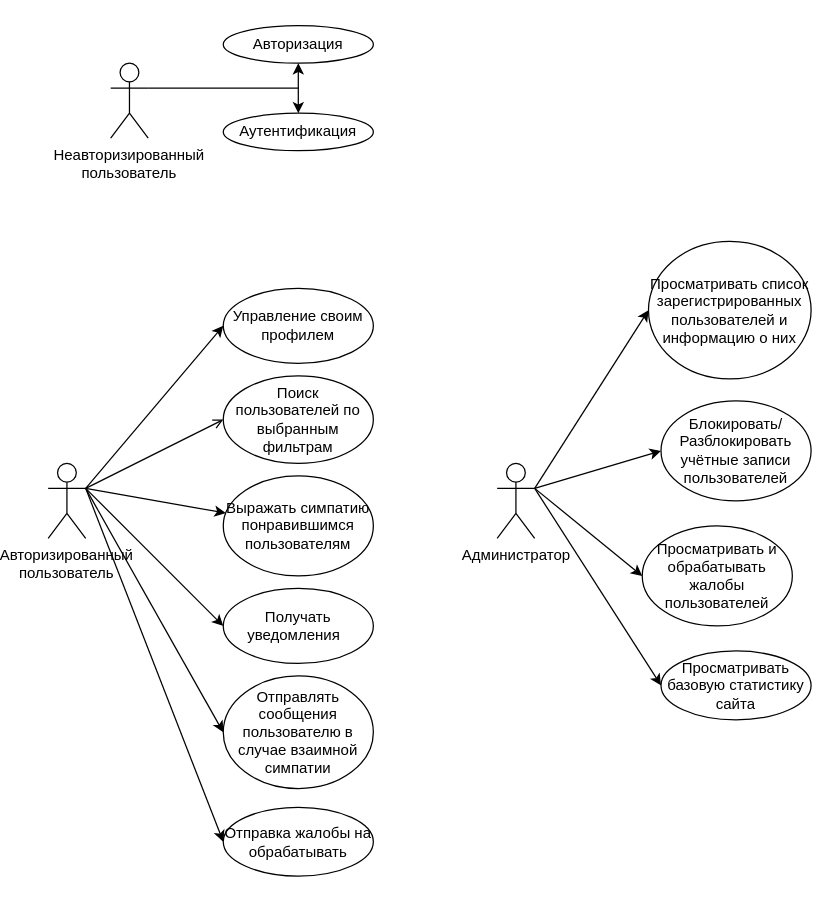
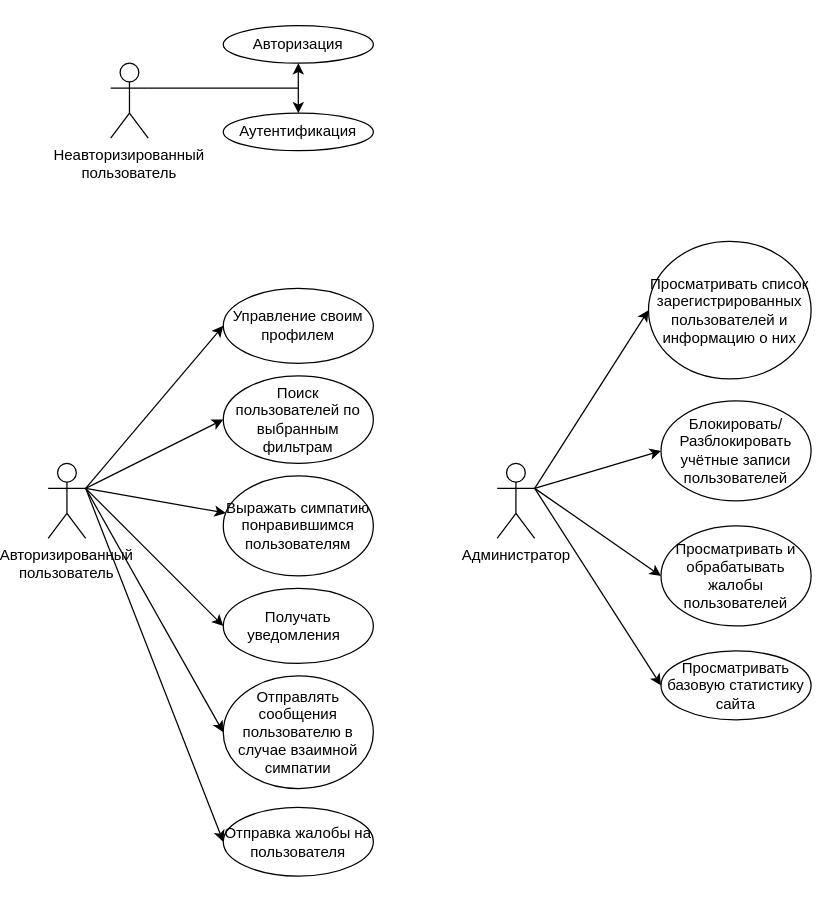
edge "Авторизированный пользователь" -> "Поиск пользователей по выбранным фильтрам": arrowhead open -> classic
node "Просматривать и обрабатывать жалобы пользователей": moved (717, 576) -> (736, 576)
node "Отправка жалобы на обрабатывать": label "Отправка жалобы на обрабатывать" -> "Отправка жалобы на пользователя"
